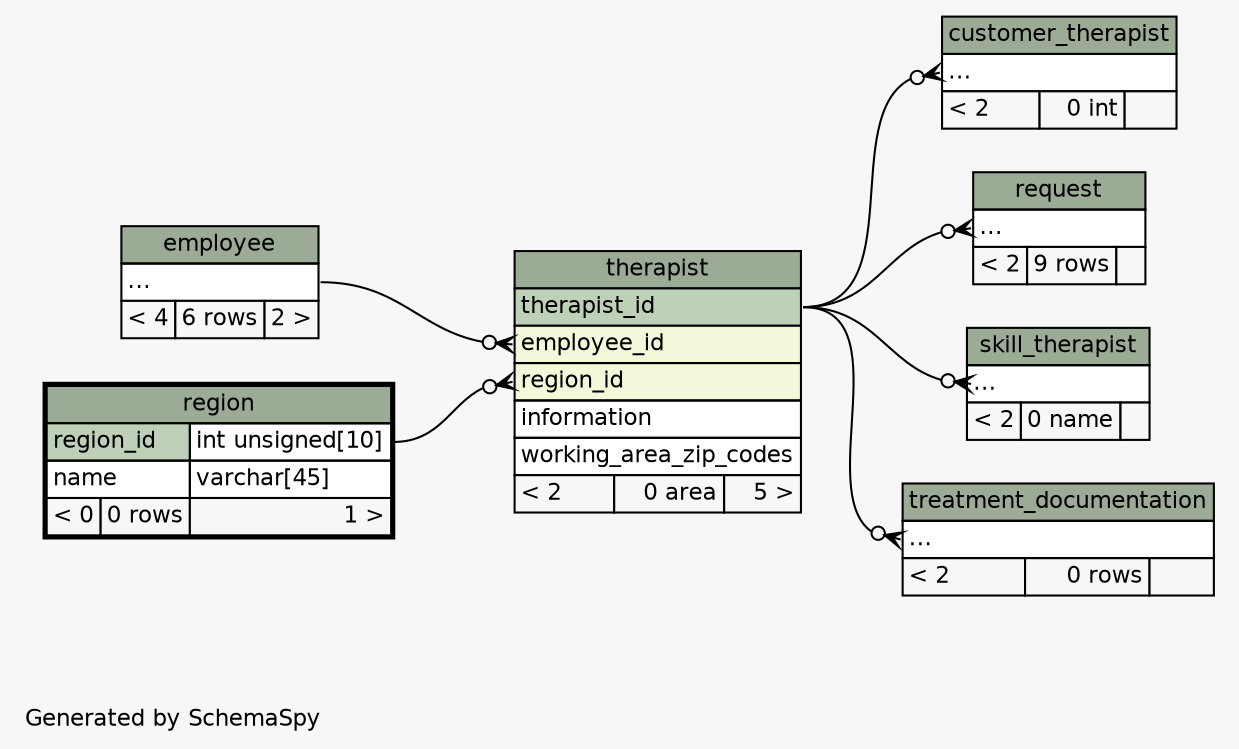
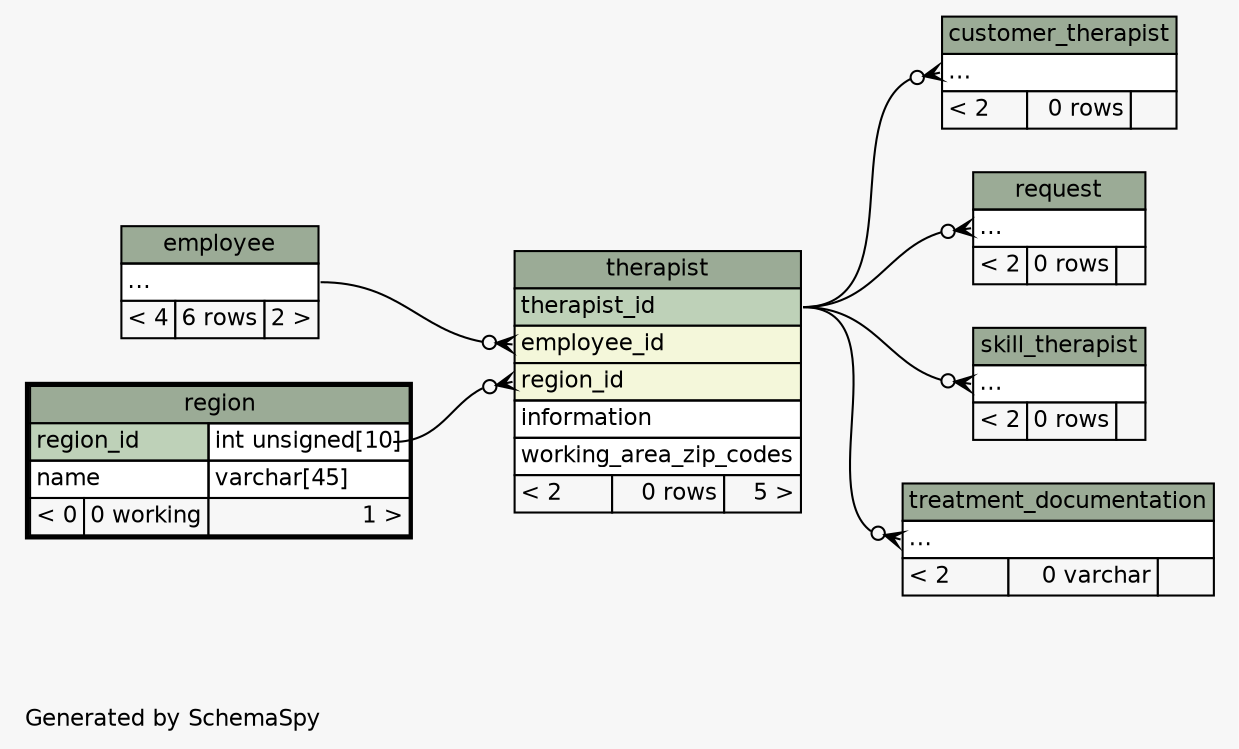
node "customer_therapist": text "0 int" -> "0 rows"
node "request": text "9 rows" -> "0 rows"
node "skill_therapist": text "0 name" -> "0 rows"
node "therapist": text "0 area" -> "0 rows"
node "region": text "0 rows" -> "0 working"
node "treatment_documentation": text "0 rows" -> "0 varchar"
